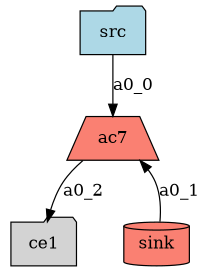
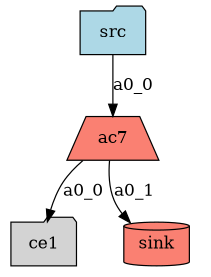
edge "ac7" -> "ce1": label "a0_2" -> "a0_0"
edge "sink" -> "ac7": reversed
